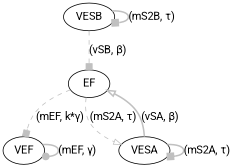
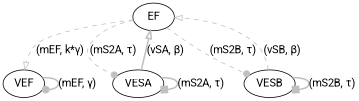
edge "VESB" -> "EF": arrowhead box -> onormal
edge "EF" -> "VESB": added, label "(mS2B, τ)"
edge "EF" -> "VEF": arrowhead box -> onormal
edge "EF" -> "VESA": arrowhead onormal -> dot
